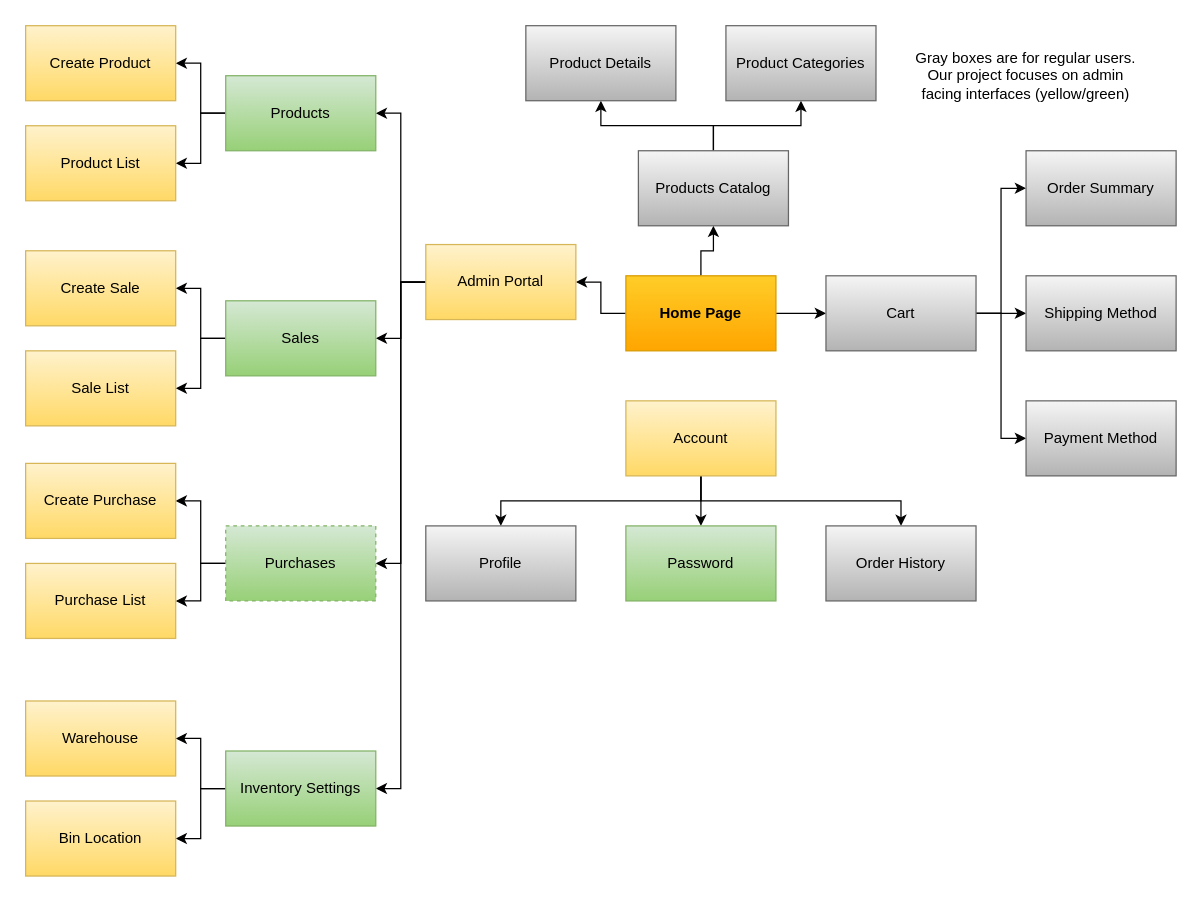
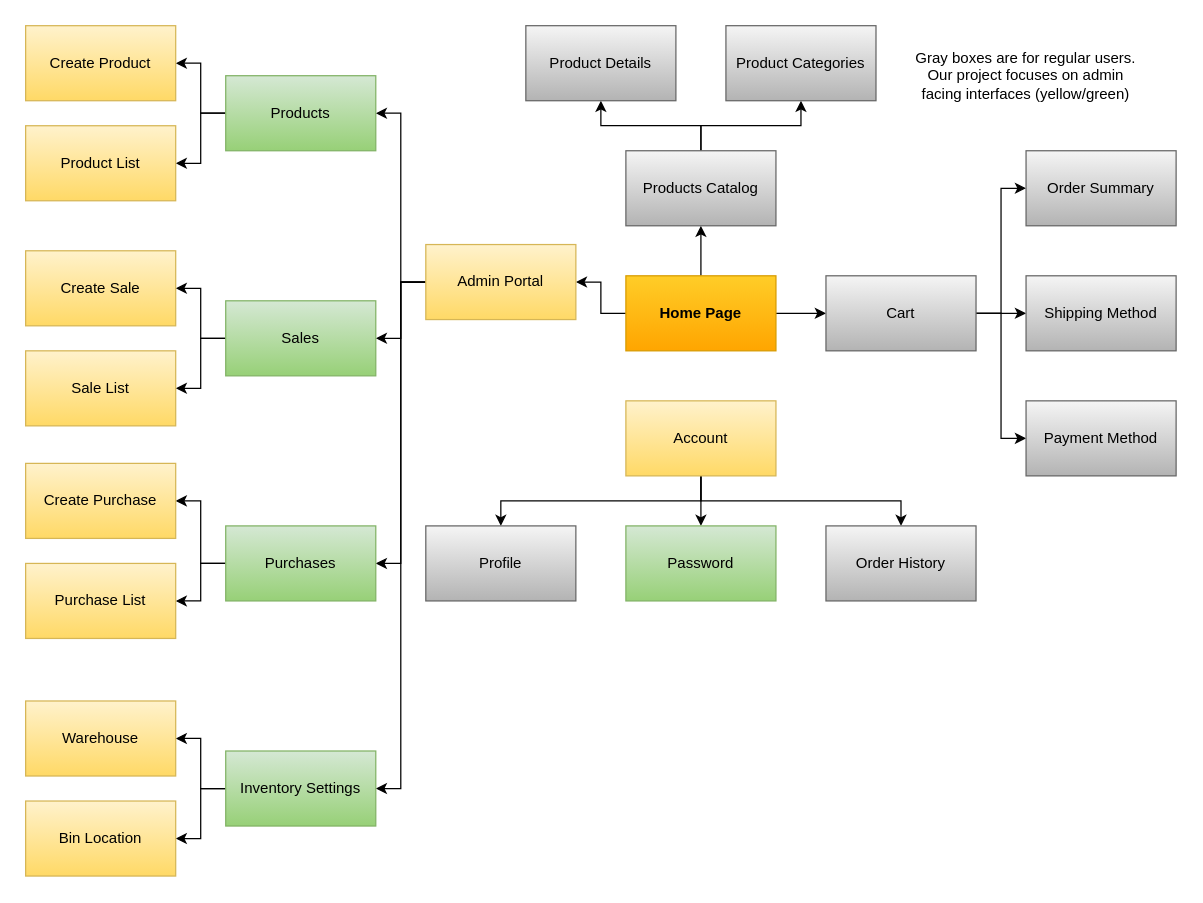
node "Products Catalog": moved (713, 188) -> (701, 188)
node "Purchases": style dashed -> solid
